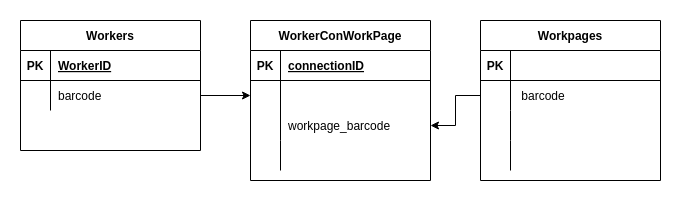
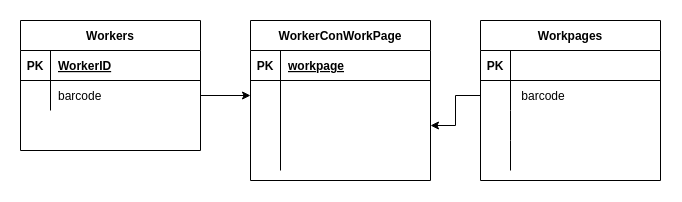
node "connectionID": label "connectionID" -> "workpage"
node "workpage_barcode": removed
